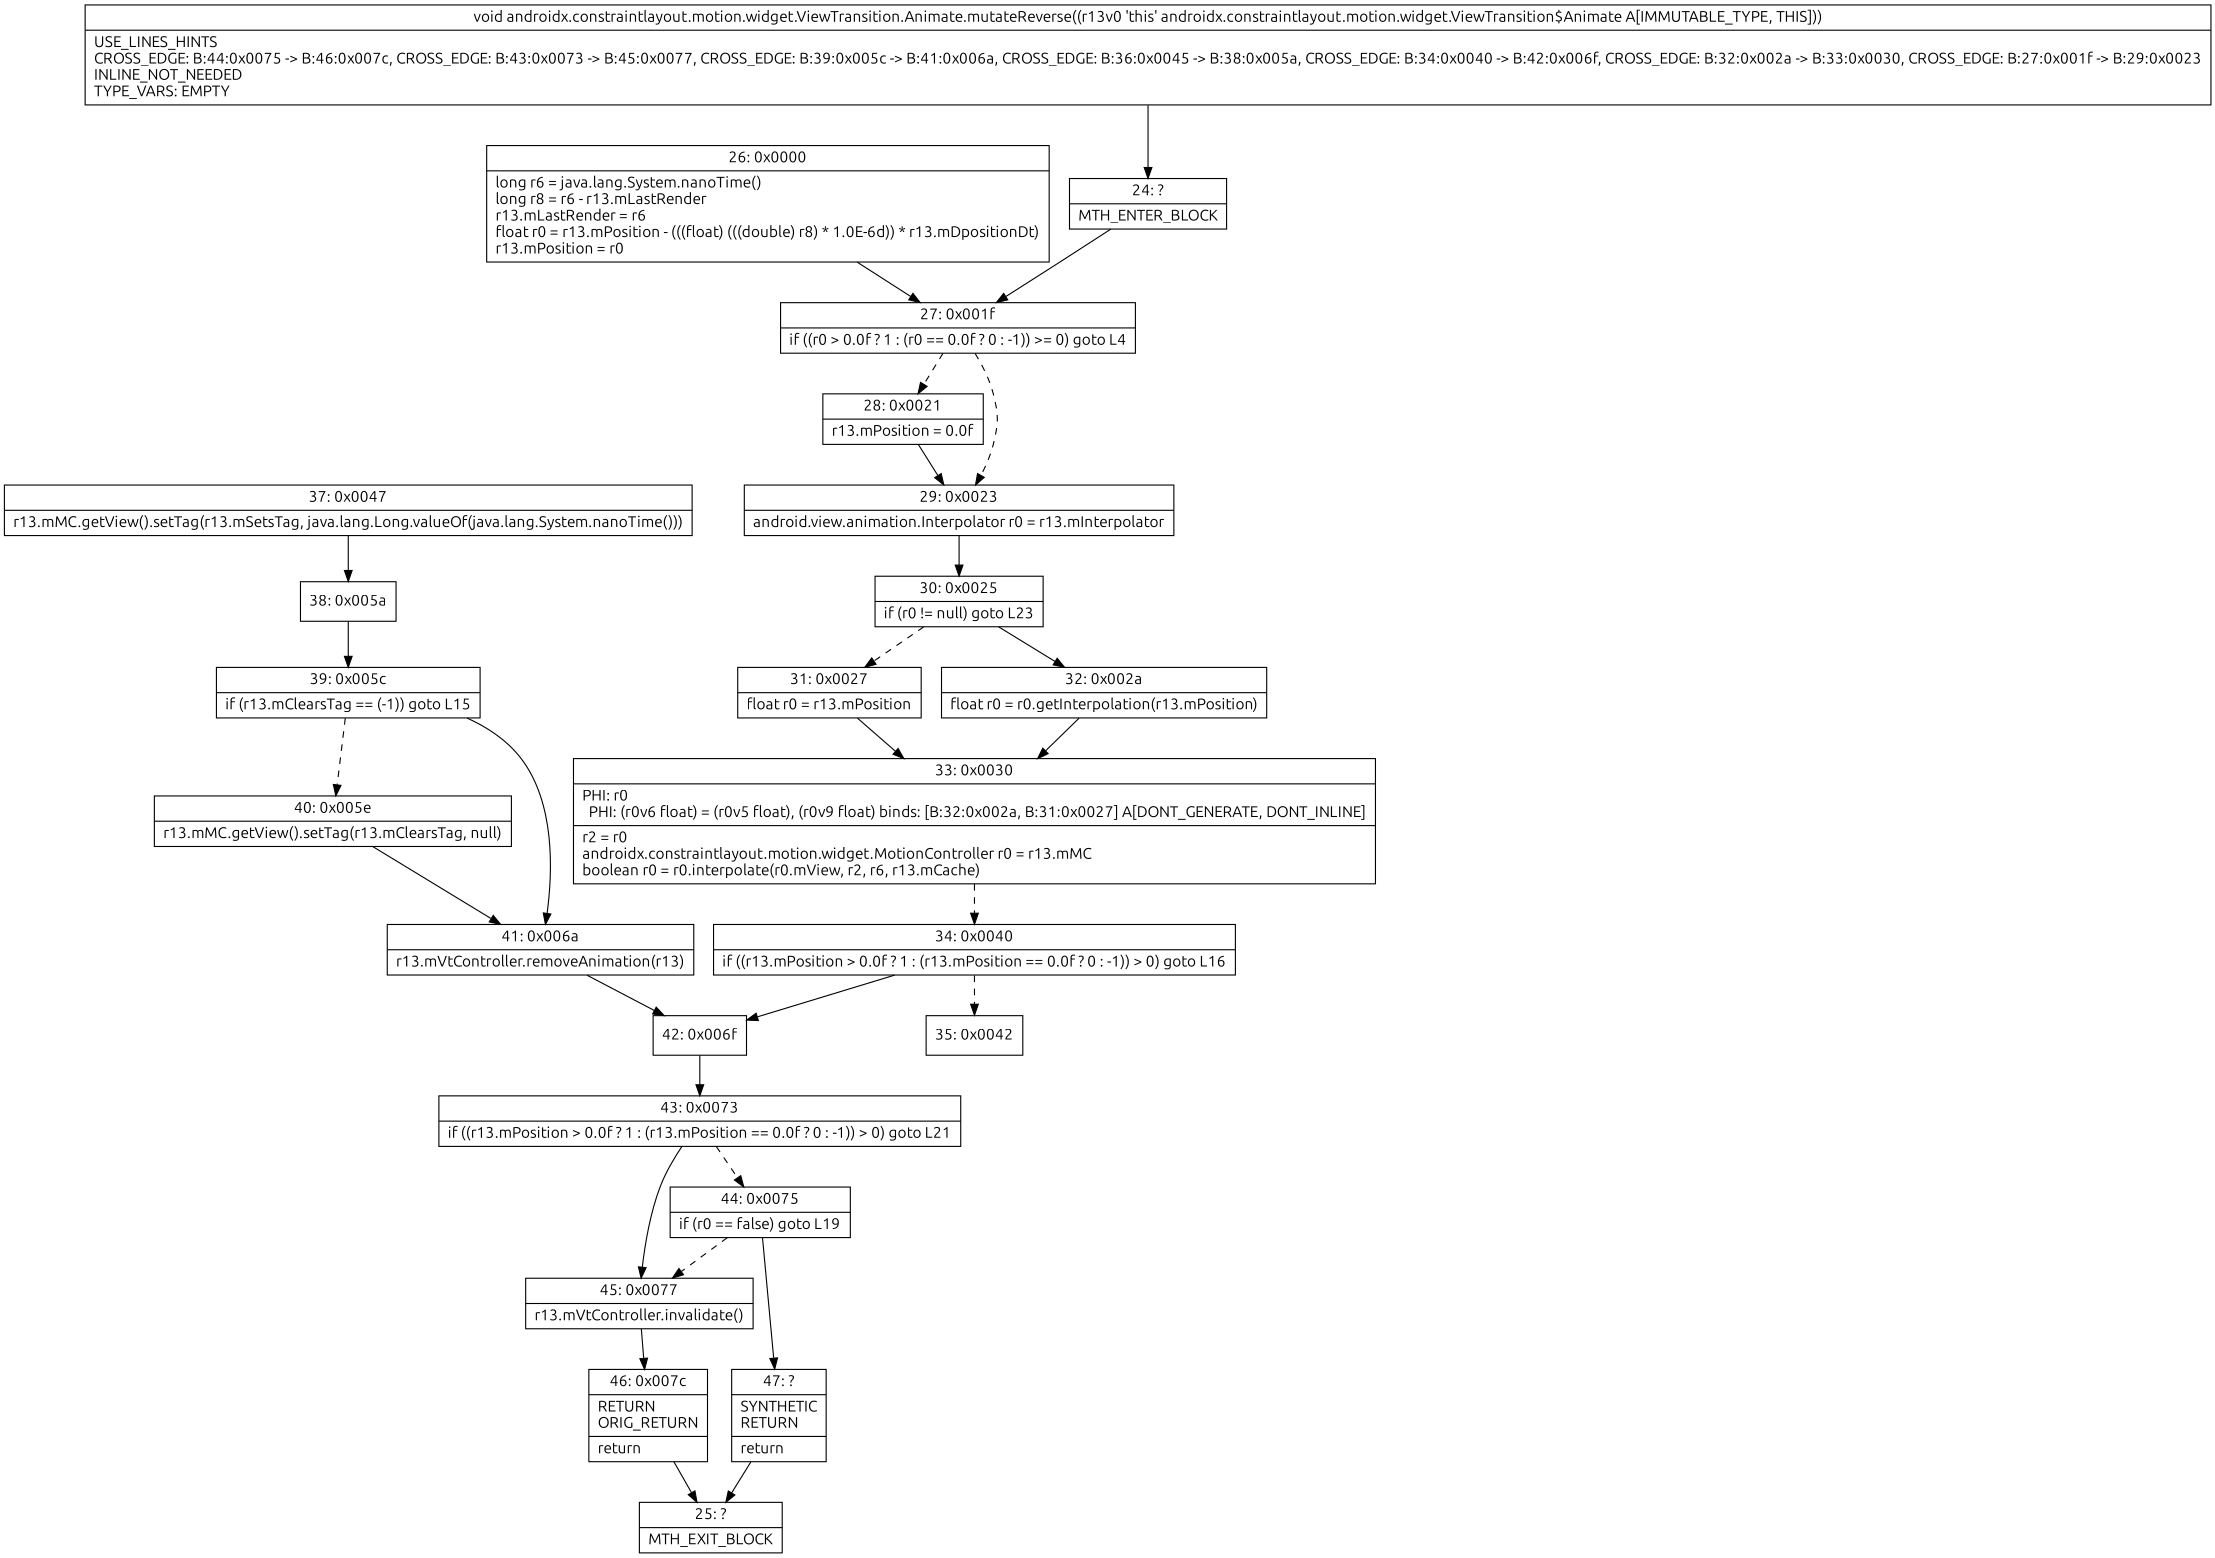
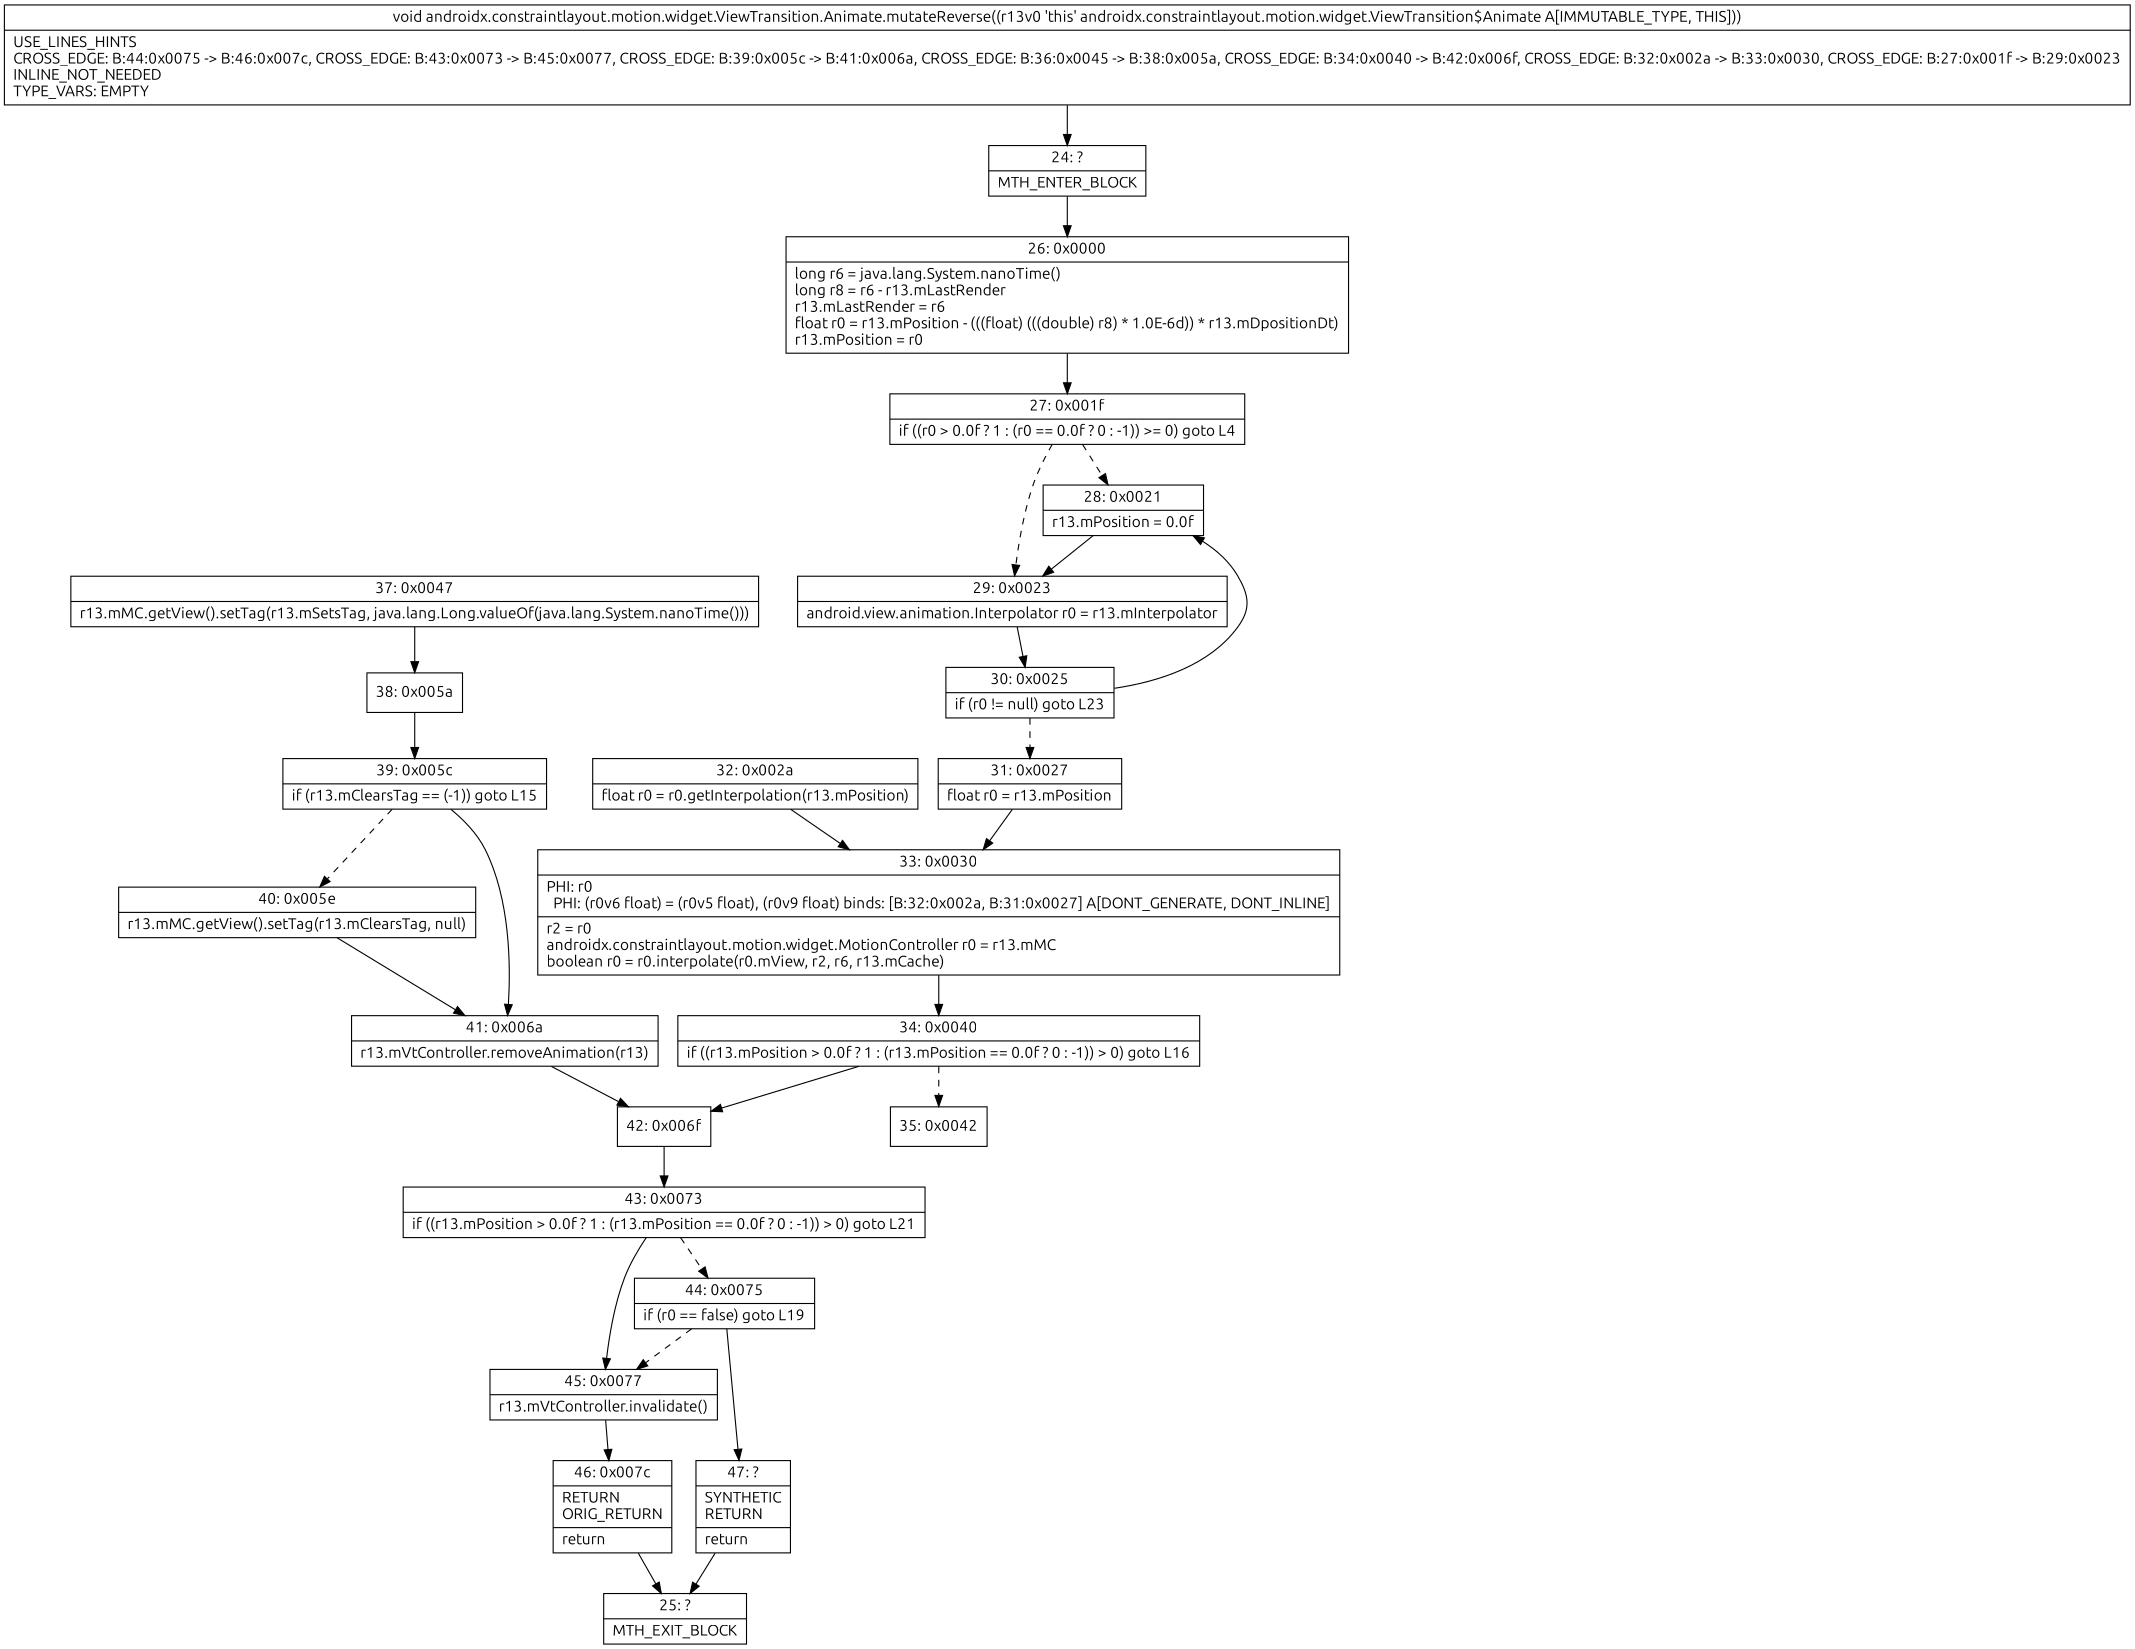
edge "24: ?" -> "27: 0x001f": now "24: ?" -> "26: 0x0000"
edge "30: 0x0025" -> "32: 0x002a": now "30: 0x0025" -> "28: 0x0021"
edge "33: 0x0030" -> "34: 0x0040": style dashed -> solid
